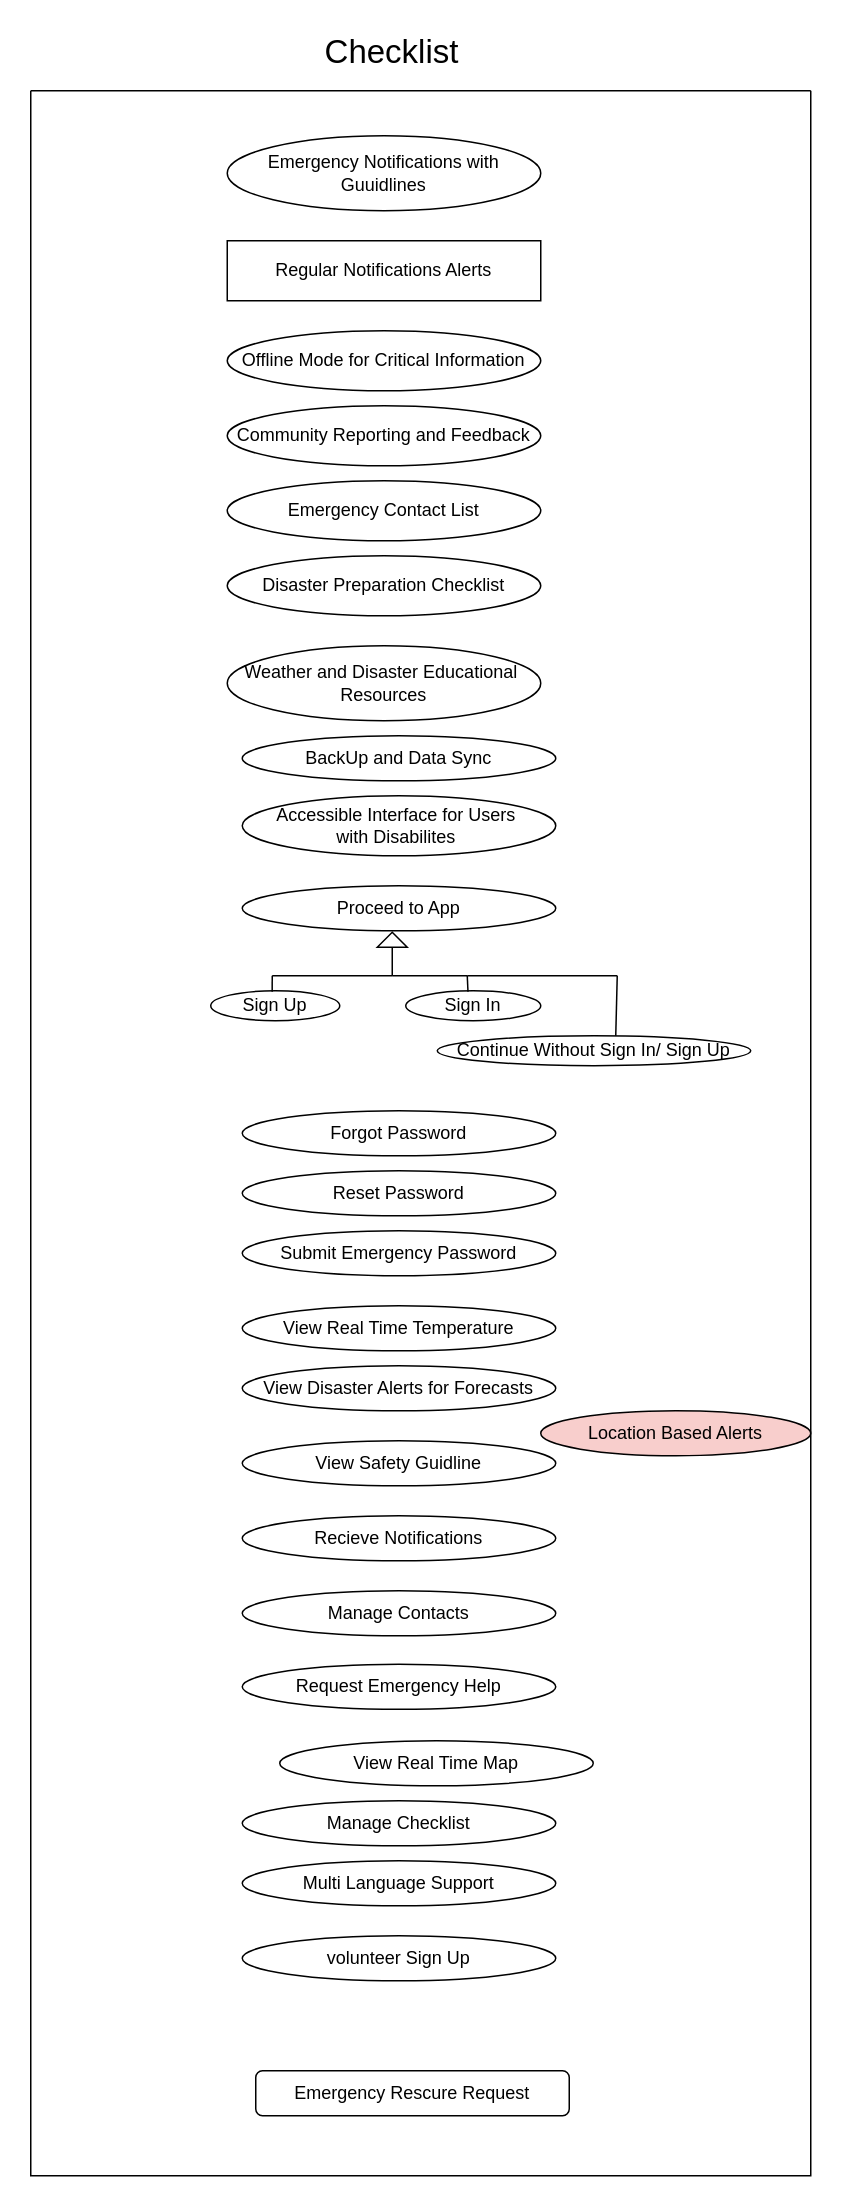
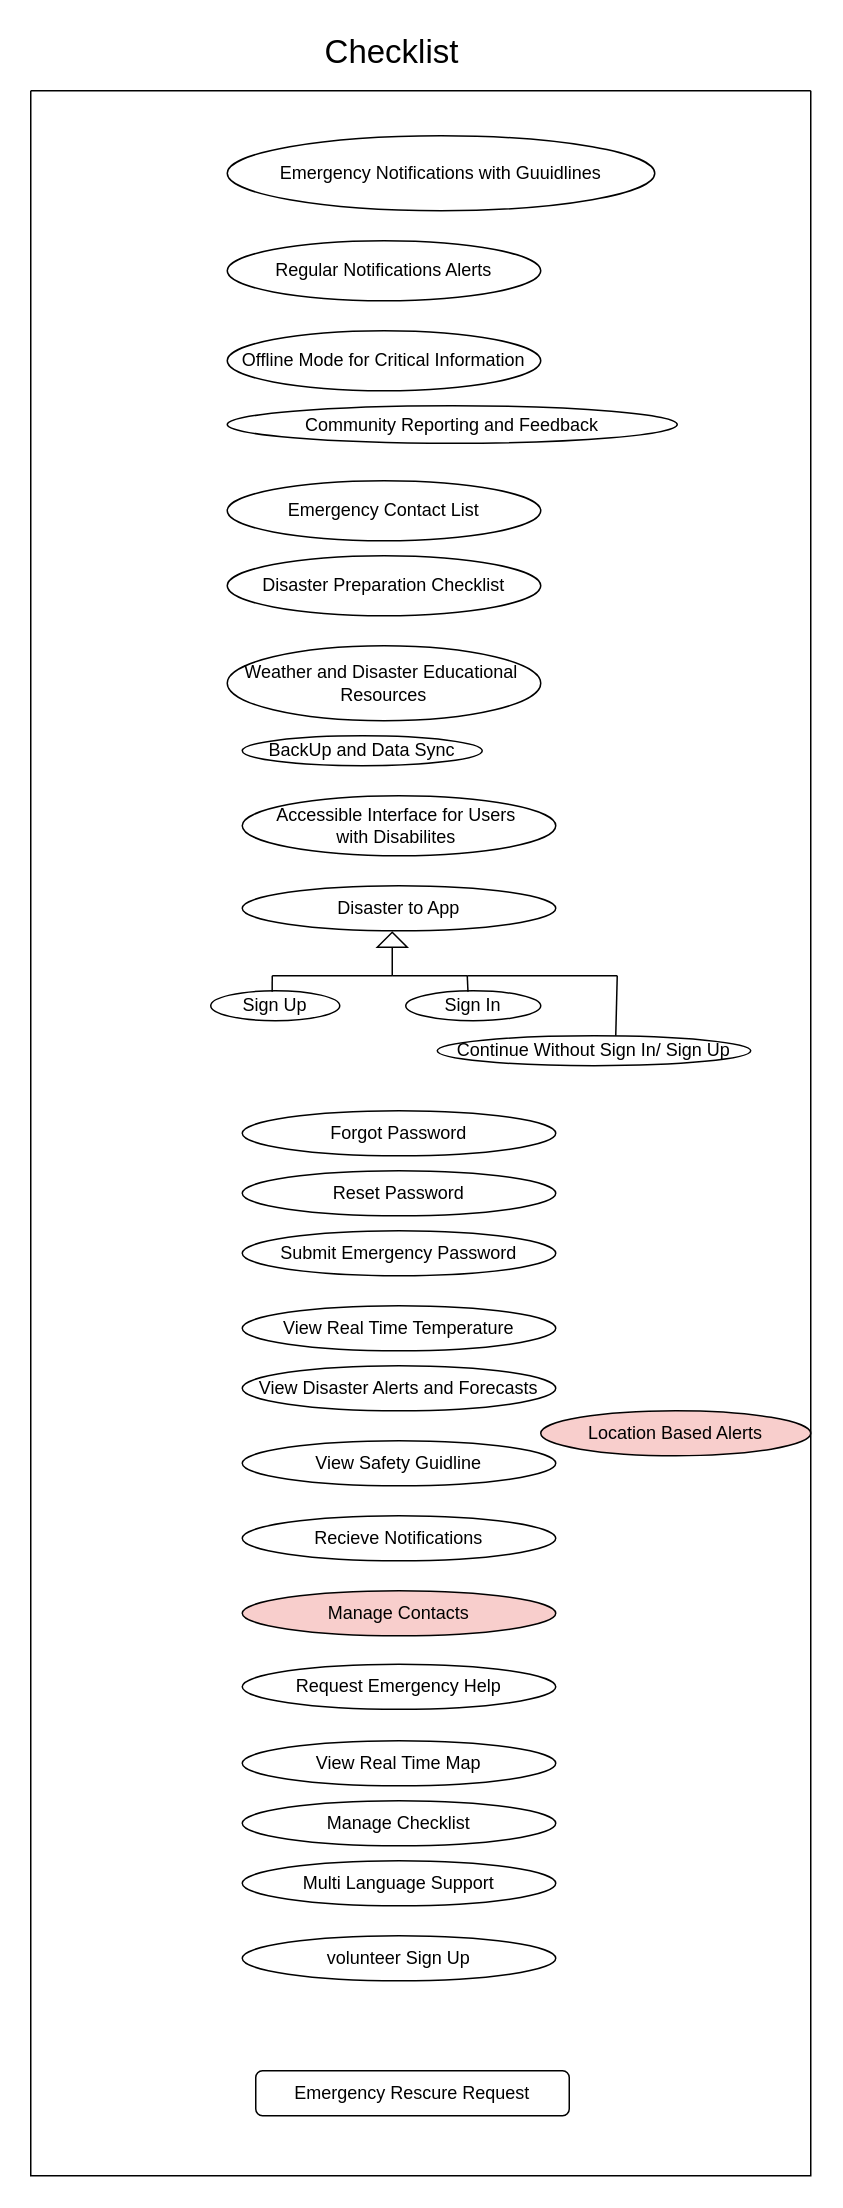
node "Emergency Notifications with Guuidlines": size 314x75 -> 428x75
node "Regular Notifications Alerts": shape rectangle -> ellipse
node "Community Reporting and Feedback": size 314x60 -> 450x38
node "BackUp and Data Sync": size 314x45 -> 240x30
node "Proceed to App": label "Proceed to App" -> "Disaster to App"
node "View Disaster Alerts for Forecasts": label "View Disaster Alerts for Forecasts" -> "View Disaster Alerts and Forecasts"
node "Manage Contacts": fillcolor #ffffff -> #f8cecc
node "View Real Time Map": moved (437, 1763) -> (399, 1763)
